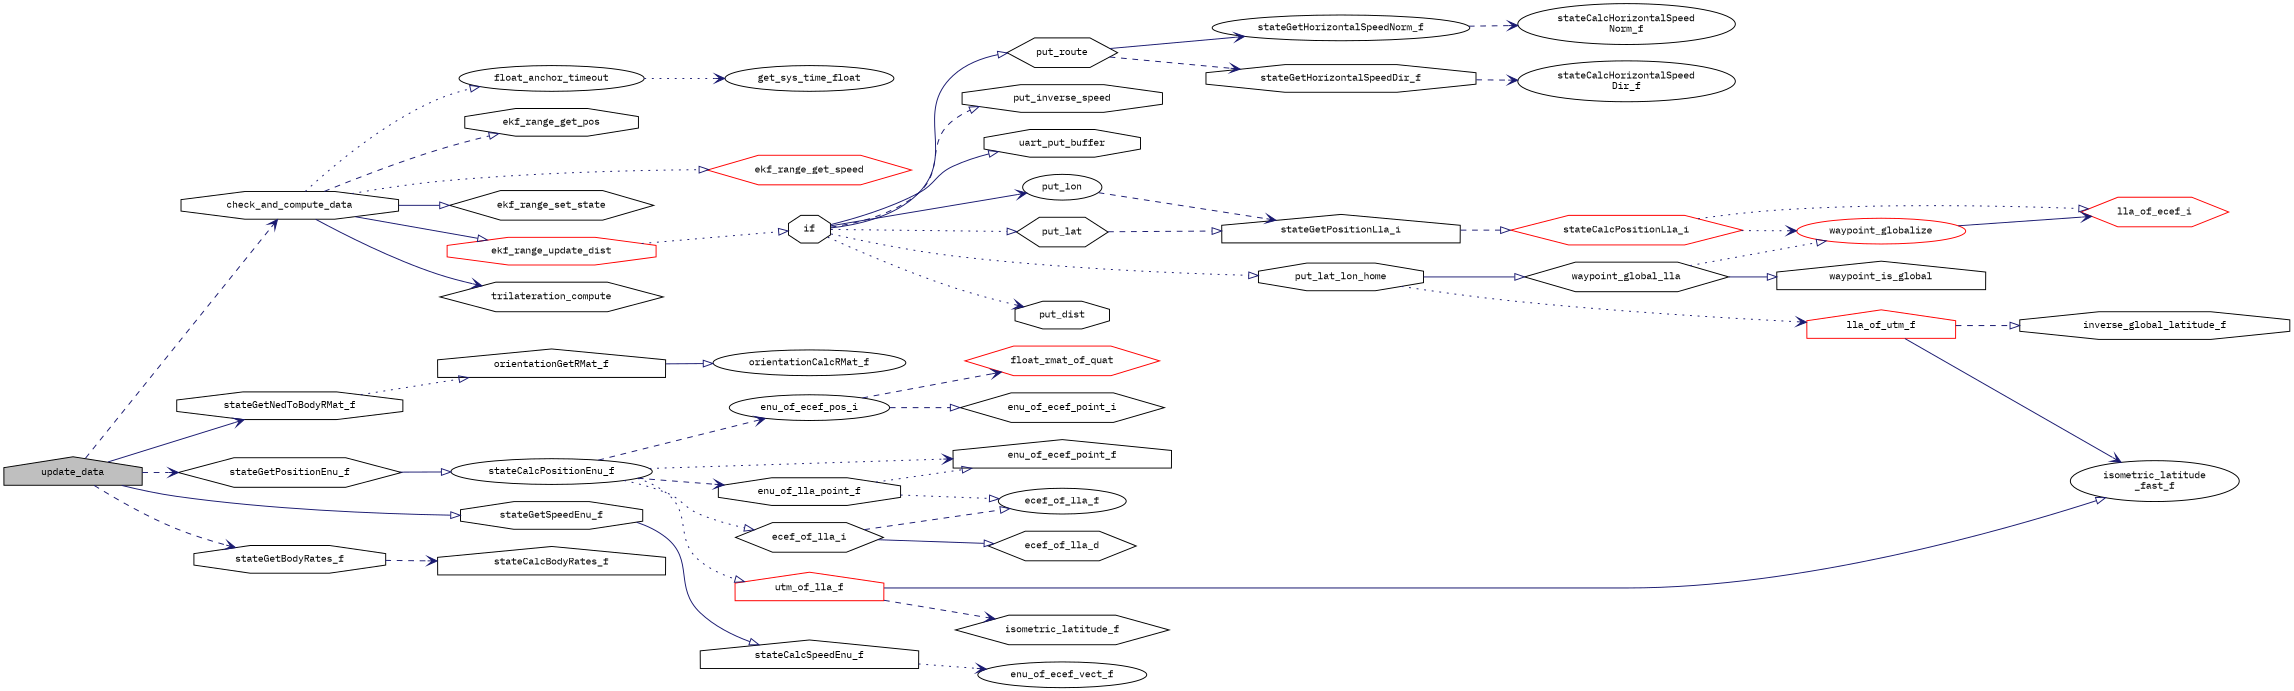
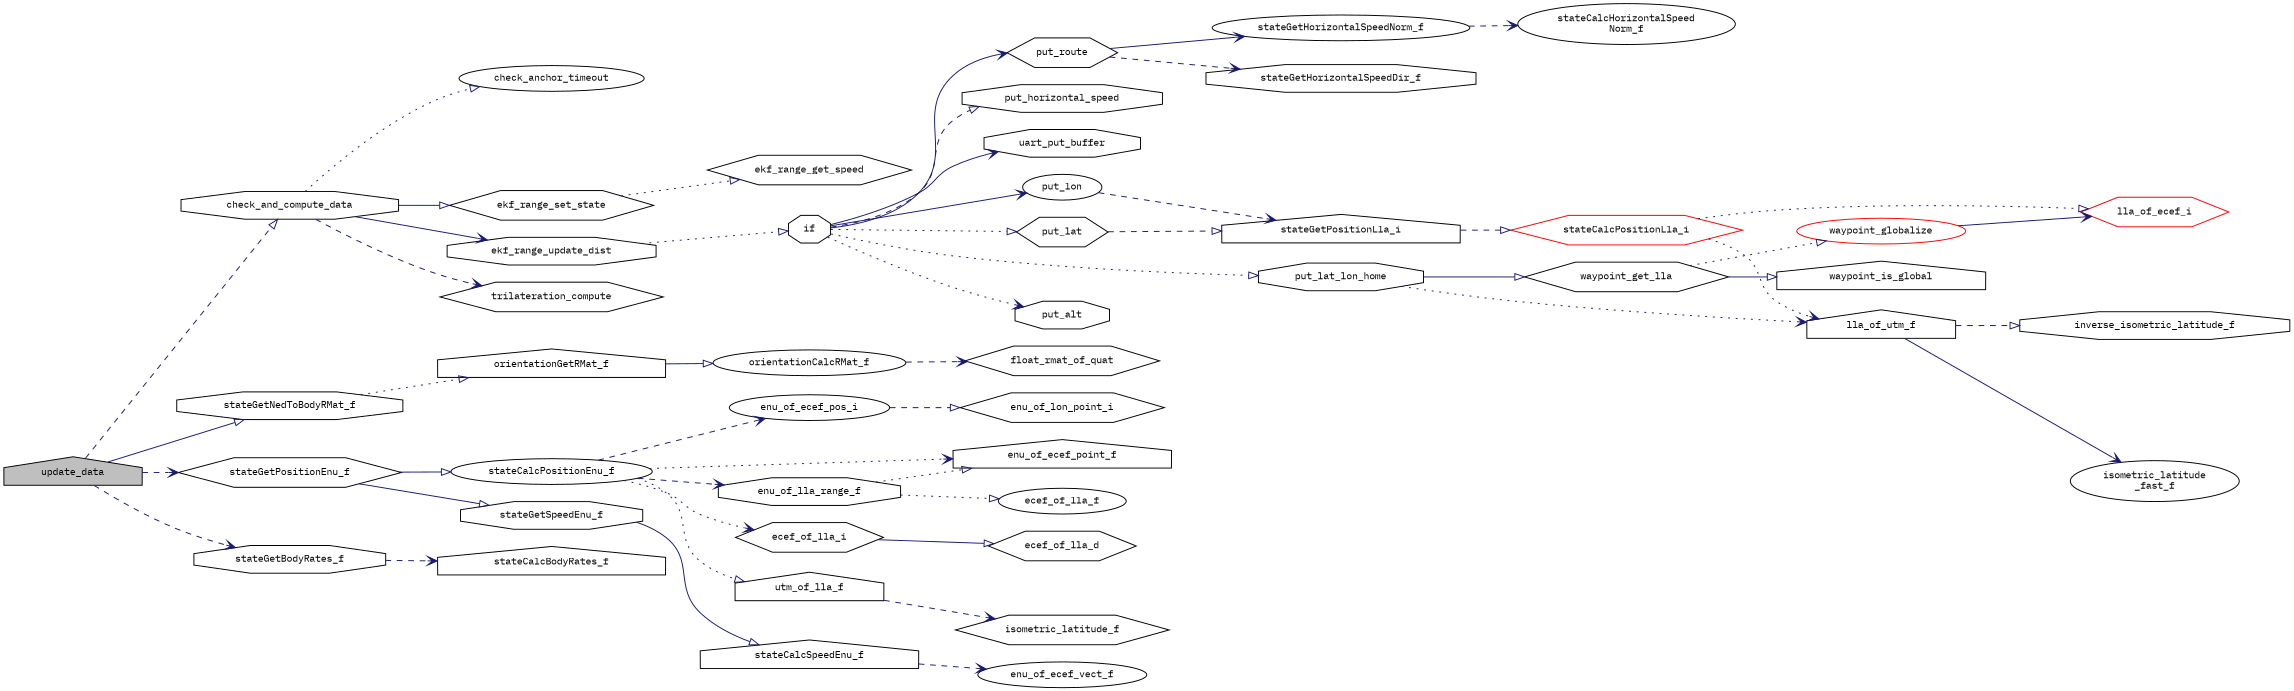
node "float_anchor_timeout": label "float_anchor_timeout" -> "check_anchor_timeout"
node "get_sys_time_float": removed
node "stateCalcHorizontalSpeed Dir_f": removed
node "put_inverse_speed": label "put_inverse_speed" -> "put_horizontal_speed"
node "ekf_range_get_pos": removed
edge "if" -> "put_route": arrowhead onormal -> vee
node "ekf_range_get_speed": color red -> black
edge "check_and_compute_data" -> "ekf_range_get_speed": now "ekf_range_set_state" -> "ekf_range_get_speed"
edge "if" -> "uart_put_buffer": arrowhead onormal -> vee
edge "check_and_compute_data" -> "ekf_range_update_dist": arrowhead onormal -> vee
edge "stateCalcPositionLla_i" -> "waypoint_globalize": now "stateCalcPositionLla_i" -> "lla_of_utm_f"
node "ekf_range_update_dist": color red -> black
edge "check_and_compute_data" -> "trilateration_compute": style solid -> dashed
node "waypoint_global_lla": label "waypoint_global_lla" -> "waypoint_get_lla"
node "put_dist": label "put_dist" -> "put_alt"
node "lla_of_utm_f": color red -> black
node "inverse_global_latitude_f": label "inverse_global_latitude_f" -> "inverse_isometric_latitude_f"
edge "update_data" -> "check_and_compute_data": arrowhead vee -> onormal
node "float_rmat_of_quat": color red -> black
edge "enu_of_ecef_pos_i" -> "float_rmat_of_quat": now "orientationCalcRMat_f" -> "float_rmat_of_quat"
node "enu_of_ecef_point_i": label "enu_of_ecef_point_i" -> "enu_of_lon_point_i"
edge "update_data" -> "stateGetNedToBodyRMat_f": arrowhead vee -> onormal
node "enu_of_lla_point_f": label "enu_of_lla_point_f" -> "enu_of_lla_range_f"
edge "stateCalcPositionEnu_f" -> "ecef_of_lla_i": arrowhead onormal -> vee
edge "update_data" -> "stateGetSpeedEnu_f": now "stateGetPositionEnu_f" -> "stateGetSpeedEnu_f"
edge "ecef_of_lla_i" -> "ecef_of_lla_f": removed
node "utm_of_lla_f": color red -> black
edge "utm_of_lla_f" -> "isometric_latitude _fast_f": removed
edge "stateCalcSpeedEnu_f" -> "enu_of_ecef_vect_f": style dotted -> dashed
